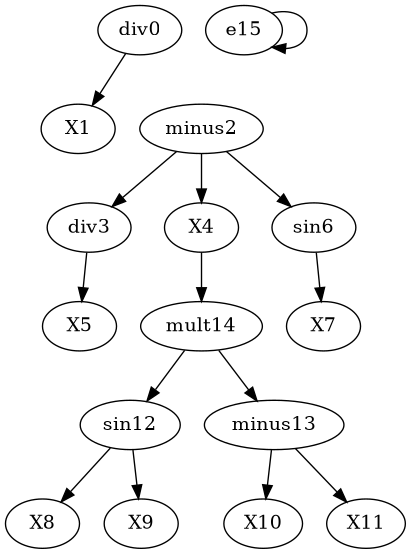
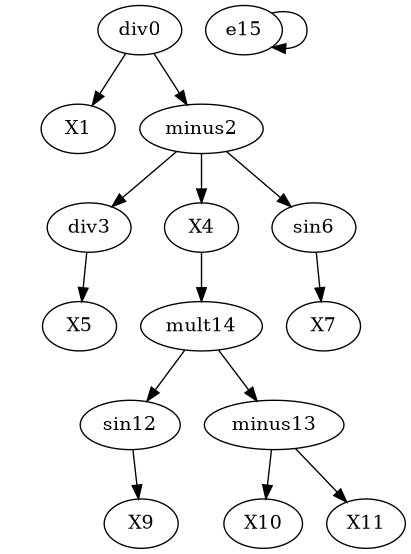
edge "div0" -> "minus2": added
node "X8": removed
